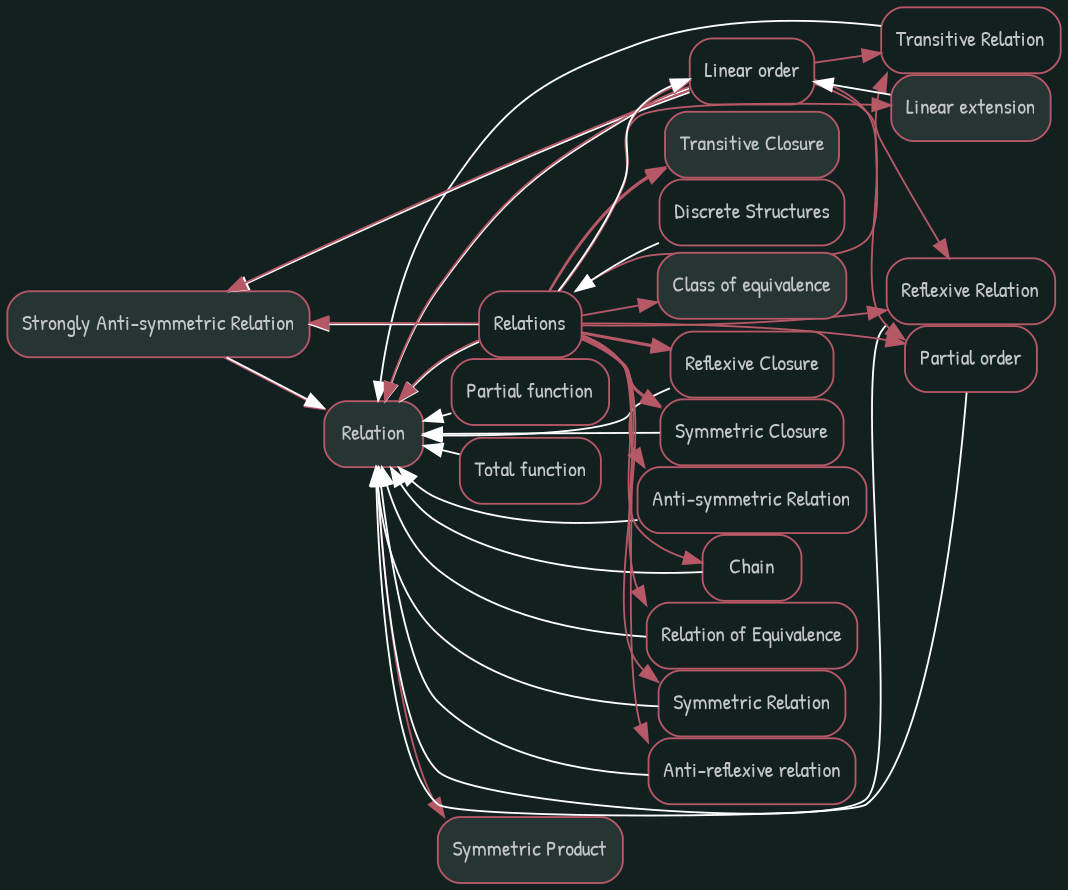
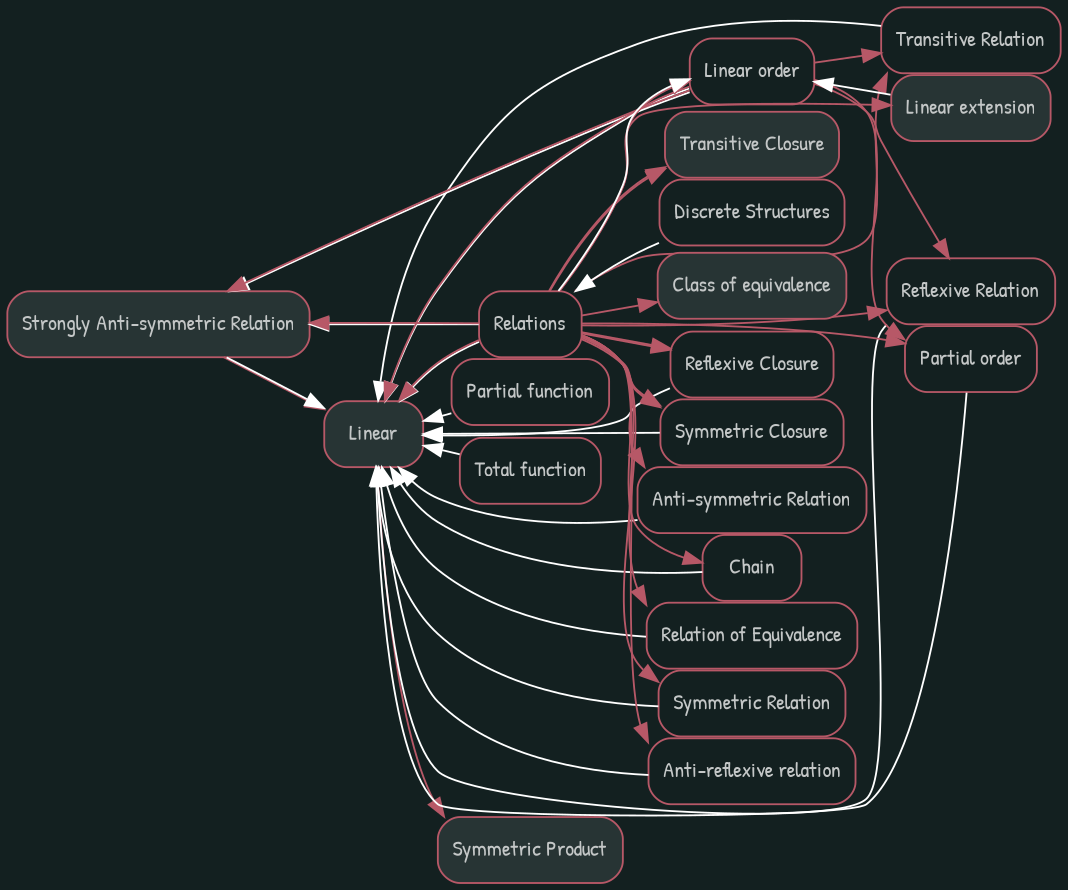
node "Relation": label "Relation" -> "Linear"
